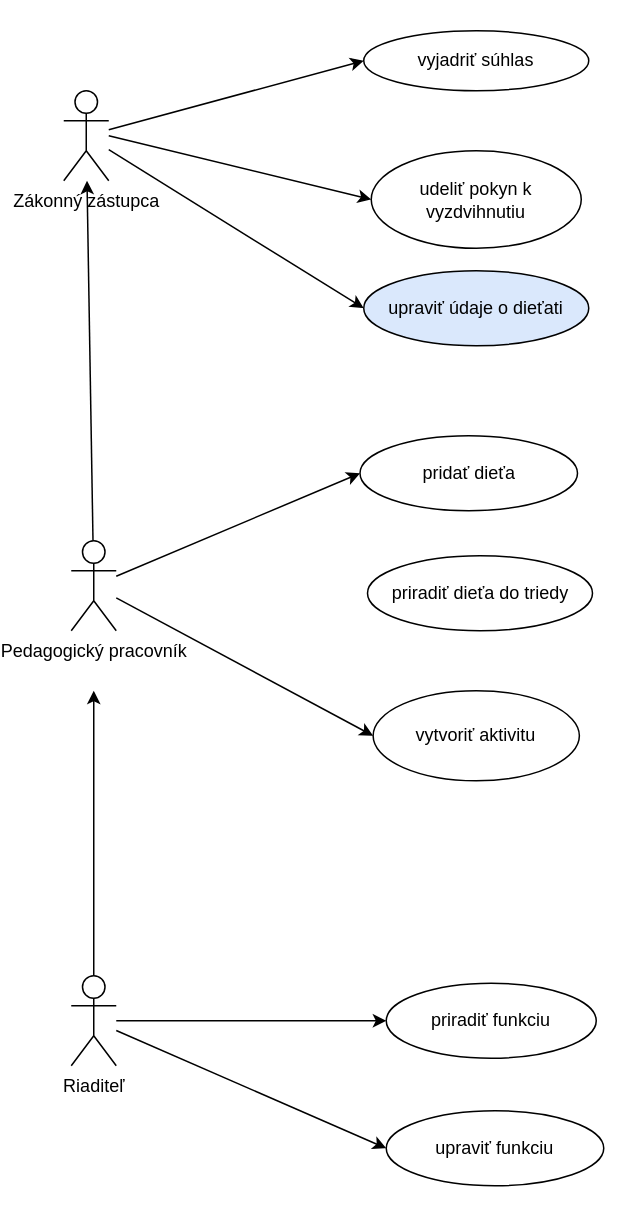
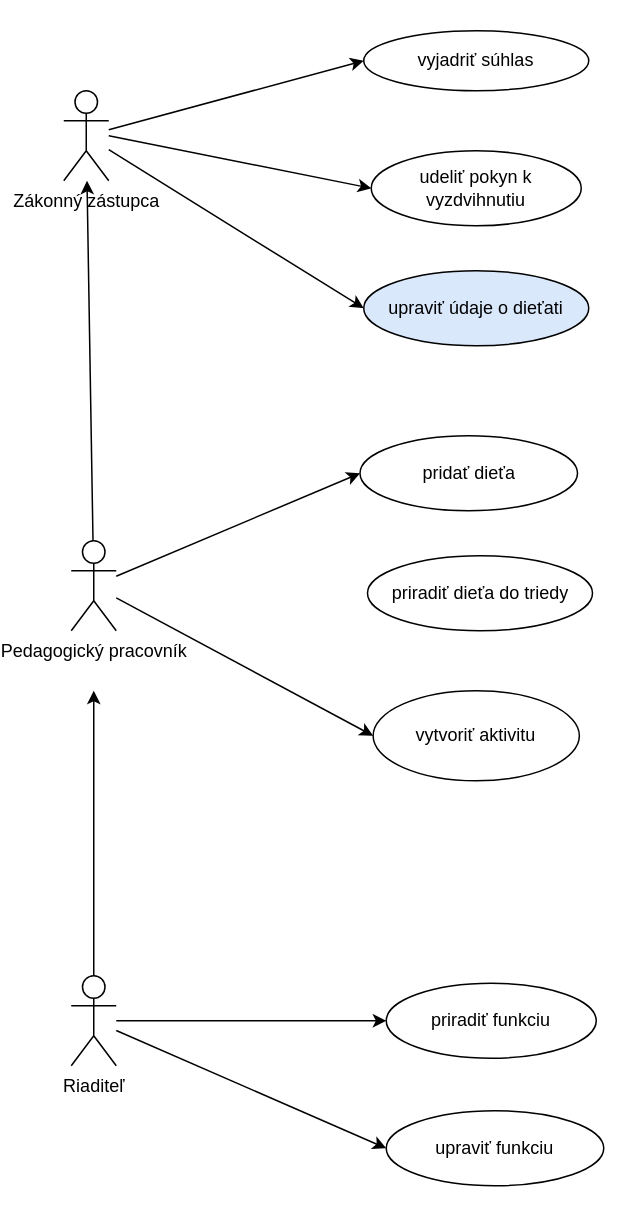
node "udeliť pokyn k vyzdvihnutiu": size 210x98 -> 210x75
